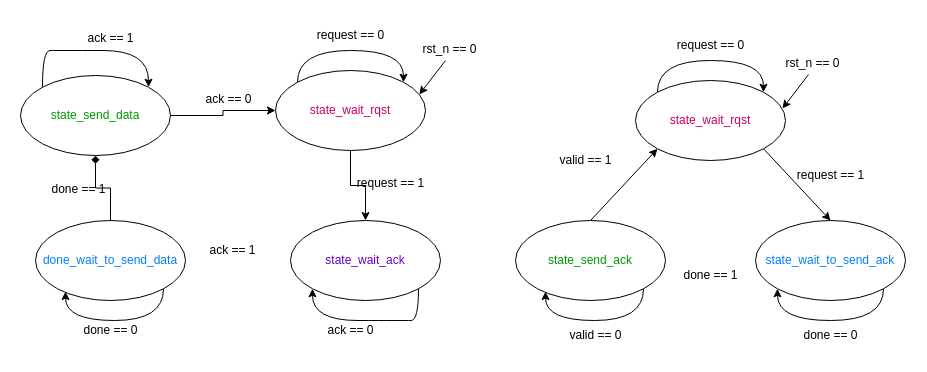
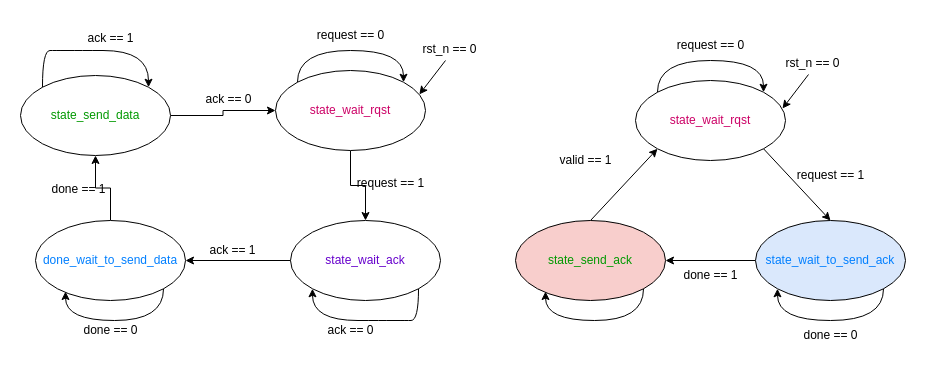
edge "done_wait_to_send_data" -> "state_send_data": arrowhead diamond -> classic
edge "state_wait_ack" -> "done_wait_to_send_data": added
node "state_send_ack": fillcolor #ffffff -> #f8cecc
edge "state_wait_to_send_ack" -> "state_send_ack": added
node "state_wait_to_send_ack": fillcolor #ffffff -> #dae8fc
node "valid == 0": removed
